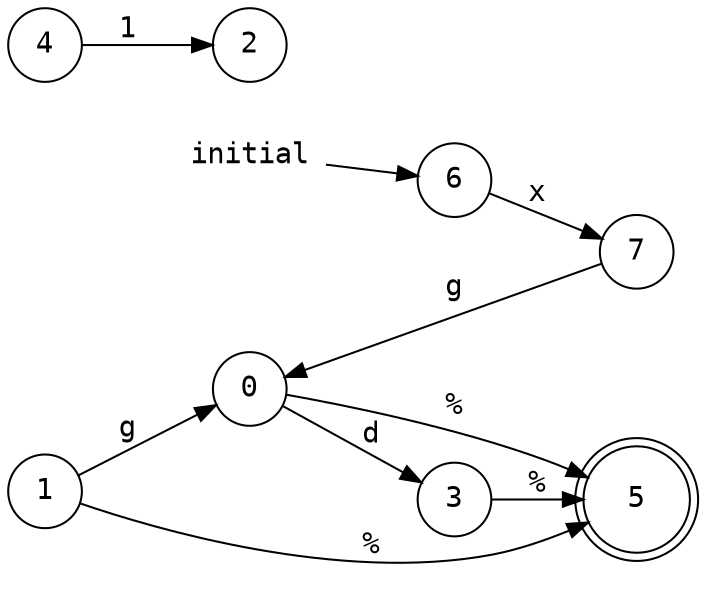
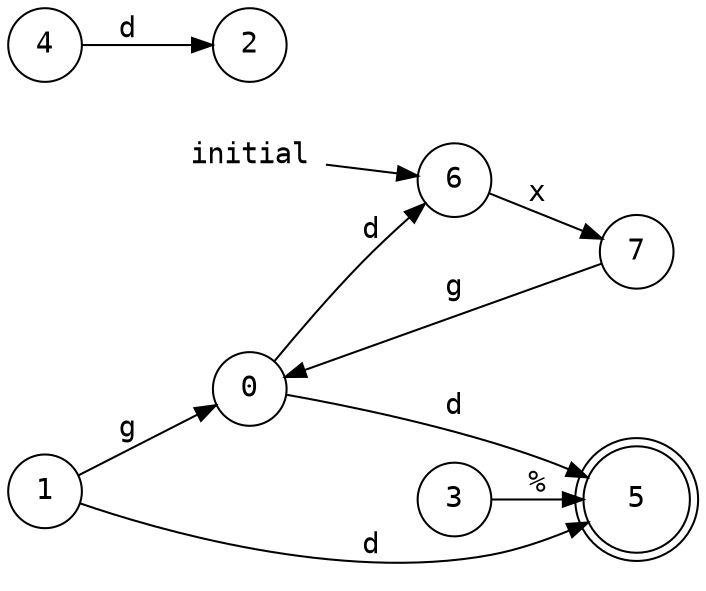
edge "4" -> "2": label "1" -> "d"
edge "0" -> "5": label "%" -> "d"
edge "0" -> "3": now "0" -> "6"
edge "1" -> "5": label "%" -> "d"
